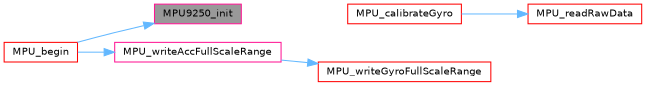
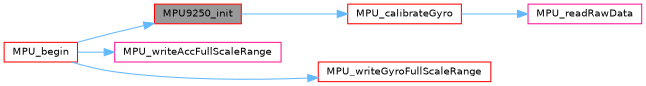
node "MPU9250_init": color deeppink -> red
edge "MPU9250_init" -> "MPU_calibrateGyro": added
node "MPU_readRawData": color red -> deeppink
edge "MPU_writeAccFullScaleRange" -> "MPU_writeGyroFullScaleRange": now "MPU_begin" -> "MPU_writeGyroFullScaleRange"
